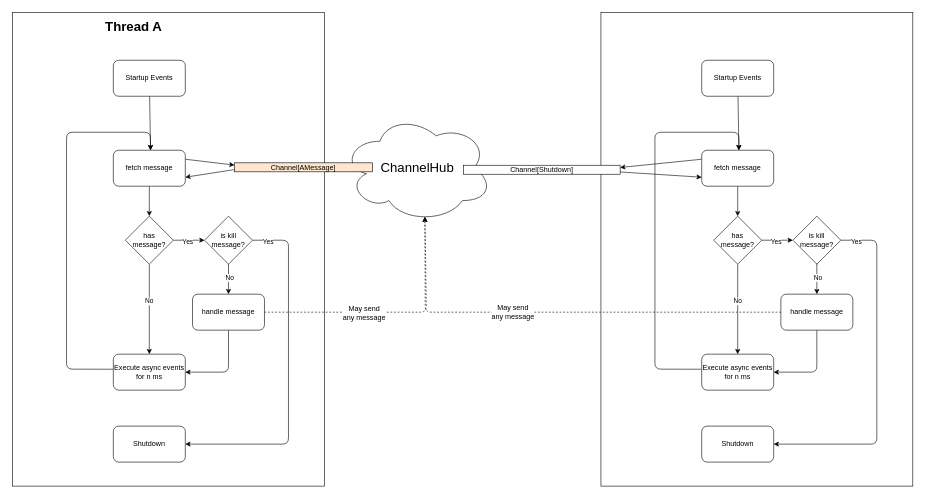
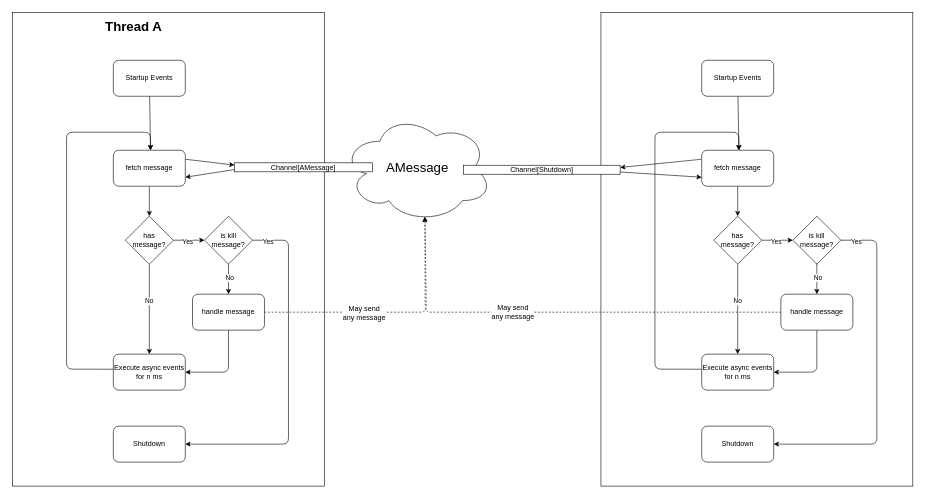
node "Channel[AMessage]": fillcolor #ffe6cc -> #ffffff
node "ChannelHub": label "ChannelHub" -> "AMessage"
